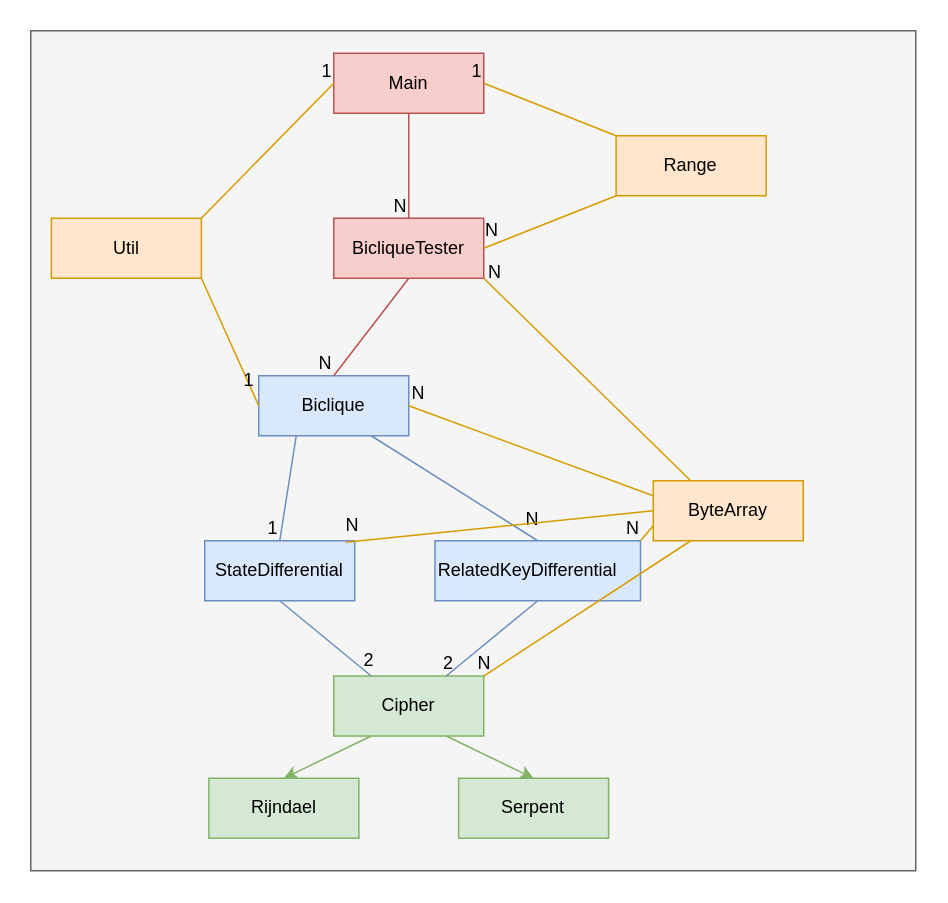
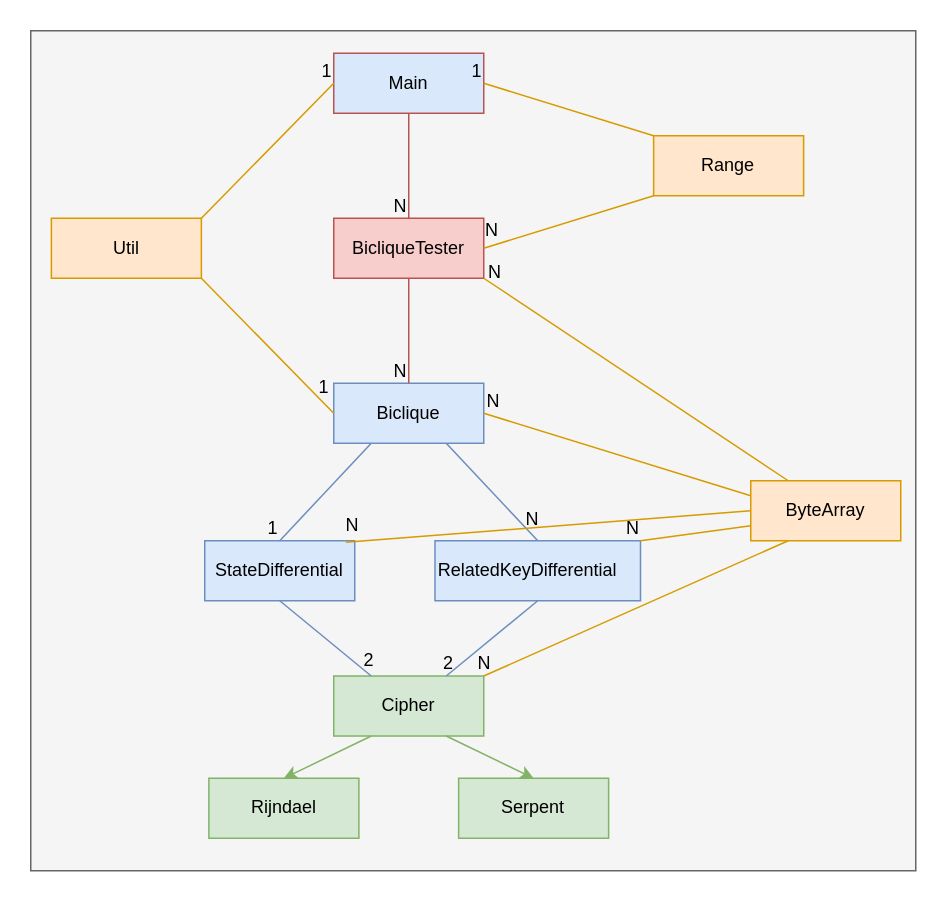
node "Main": fillcolor #f8cecc -> #dae8fc
node "Range": moved (691, 166) -> (729, 166)
node "Biclique": moved (334, 406) -> (409, 413)
node "ByteArray": moved (728, 511) -> (826, 511)
